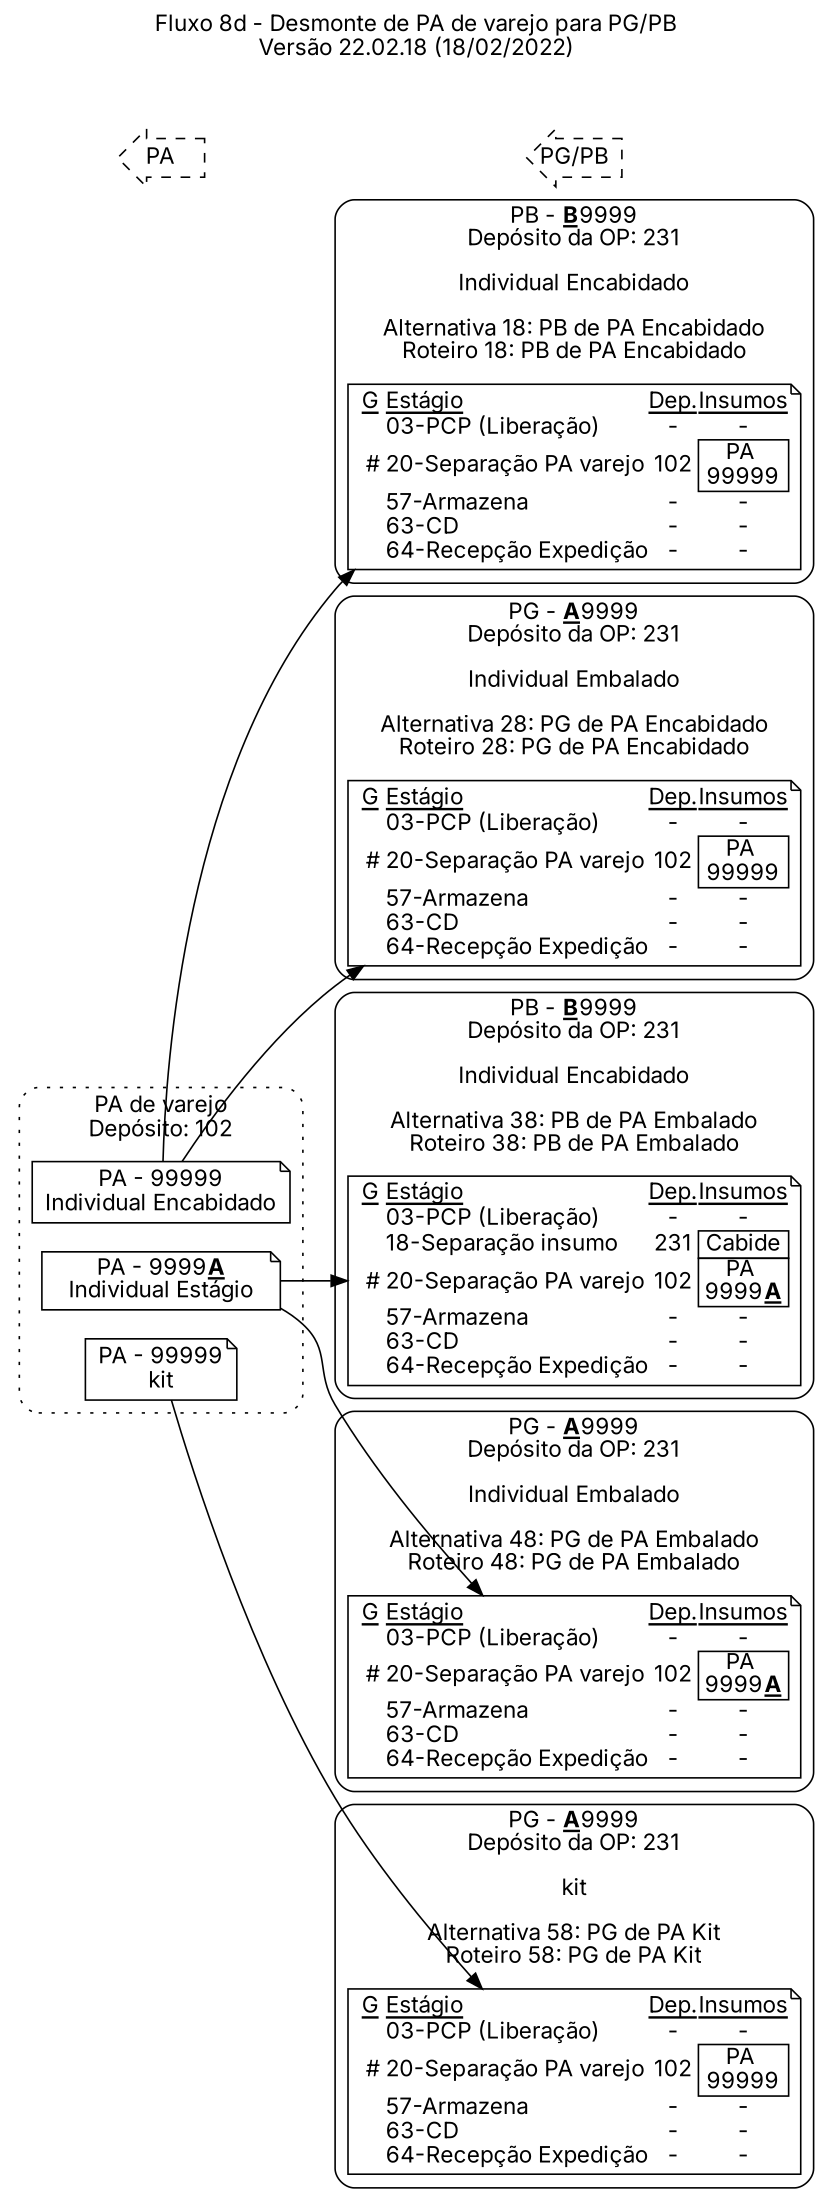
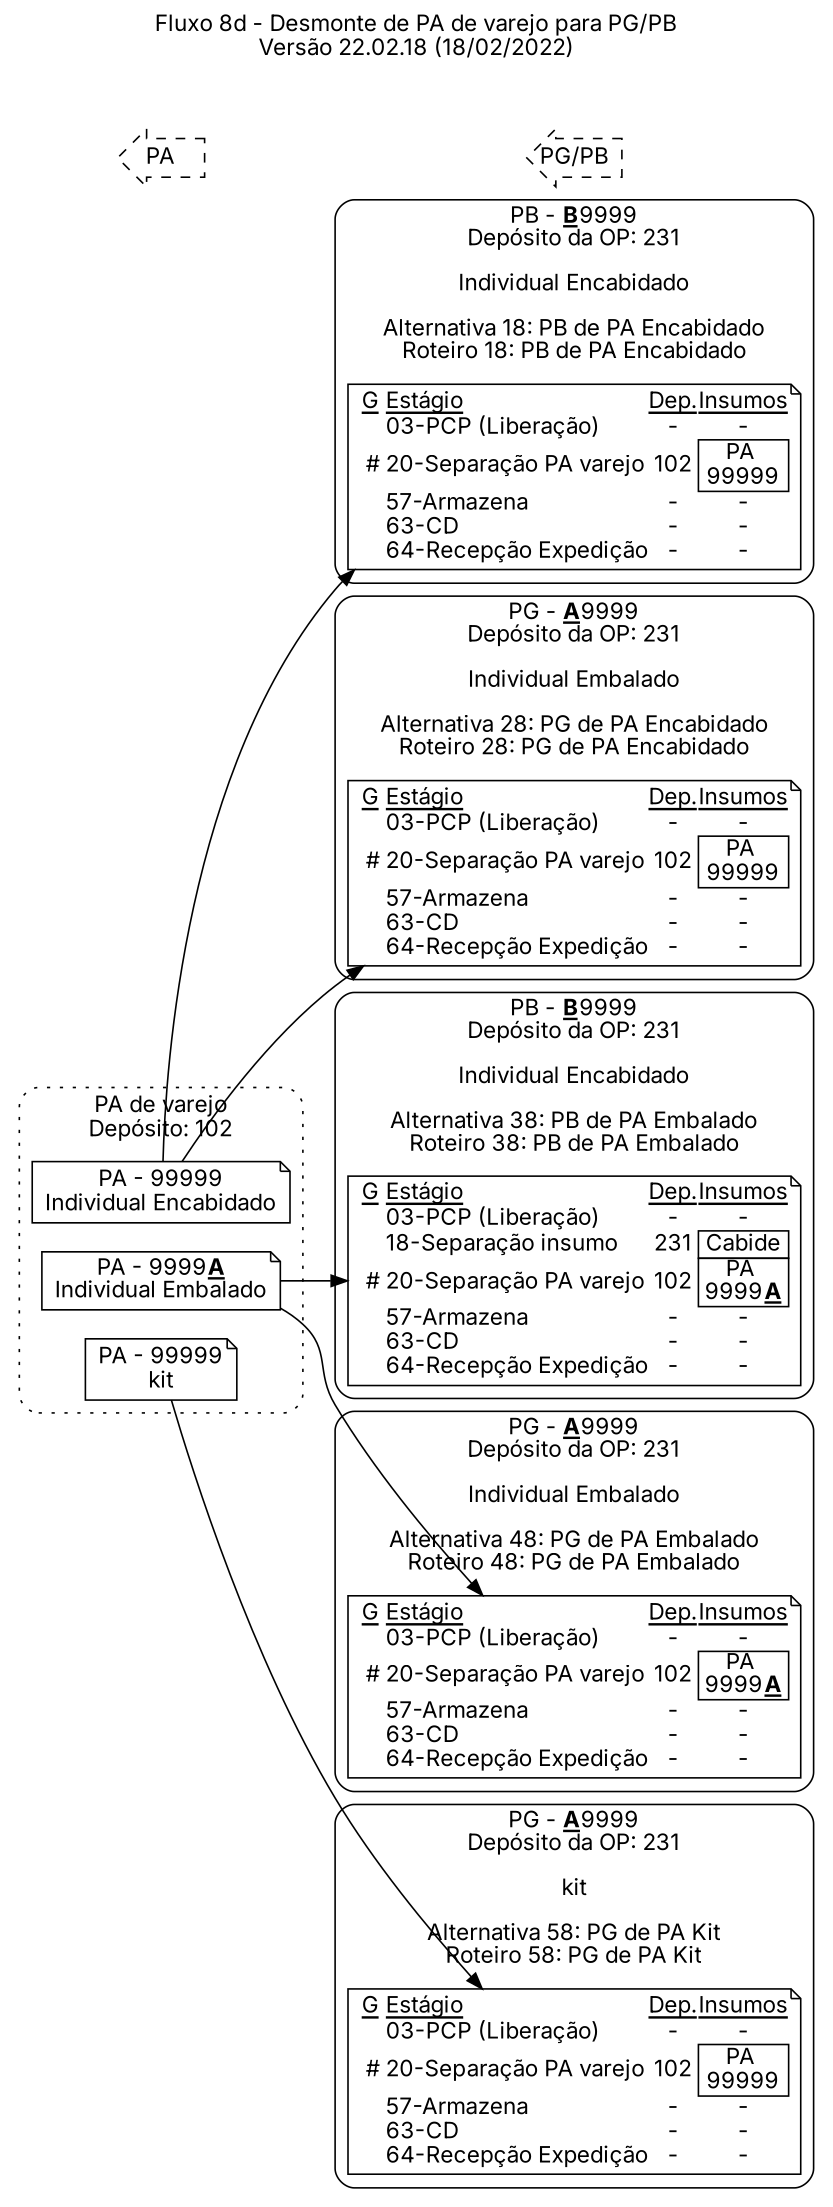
node "PA - 9999": text "Individual Estágio" -> "Individual Embalado"
